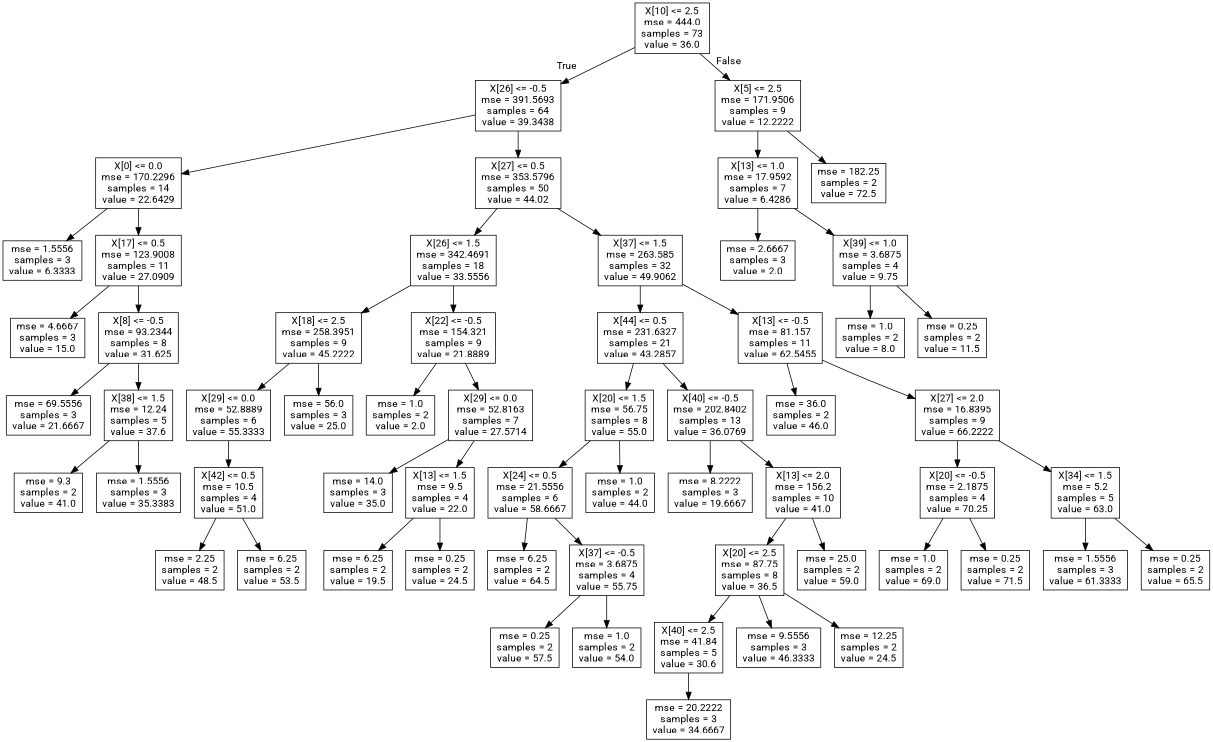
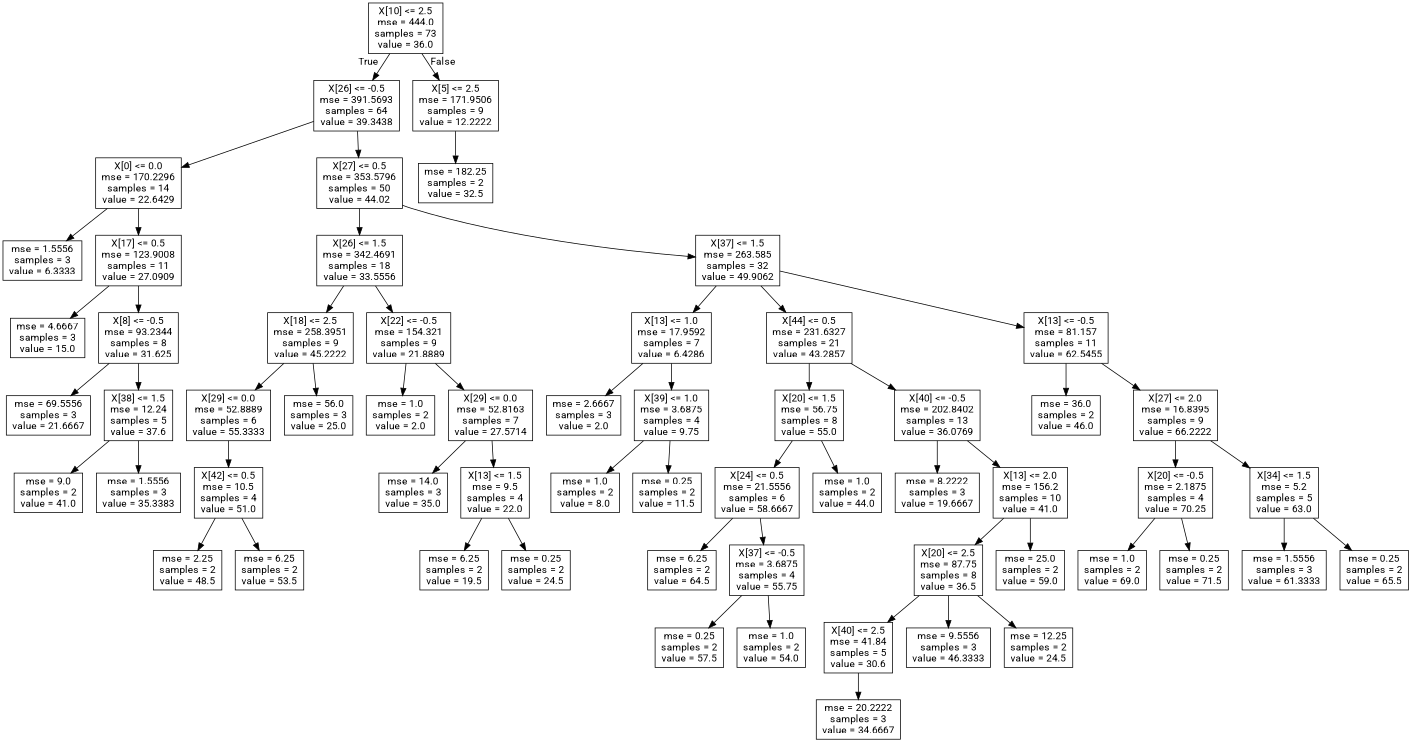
edge "X[5] <= 2.5 mse = 171.9506 samples = 9 value = 12.2222" -> "X[13] <= 1.0 mse = 17.9592 samples = 7 value = 6.4286": now "X[37] <= 1.5 mse = 263.585 samples = 32 value = 49.9062" -> "X[13] <= 1.0 mse = 17.9592 samples = 7 value = 6.4286"
node "mse = 182.25 samples = 2 value = 72.5": label "mse = 182.25 samples = 2 value = 72.5" -> "mse = 182.25 samples = 2 value = 32.5"
node "mse = 9.3 samples = 2 value = 41.0": label "mse = 9.3 samples = 2 value = 41.0" -> "mse = 9.0 samples = 2 value = 41.0"
